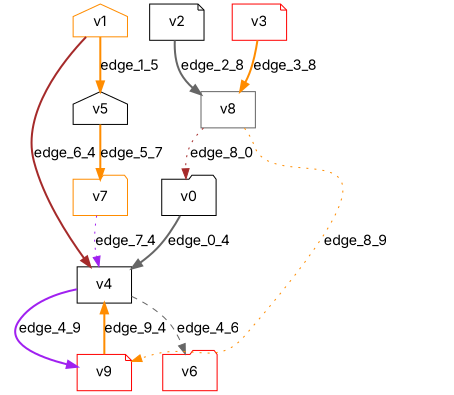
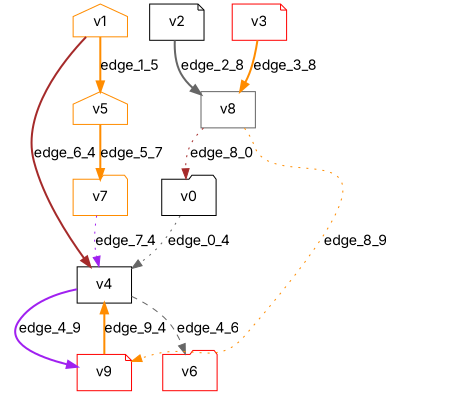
node "v5": color black -> darkorange
edge "v0" -> "v4": style bold -> dotted
